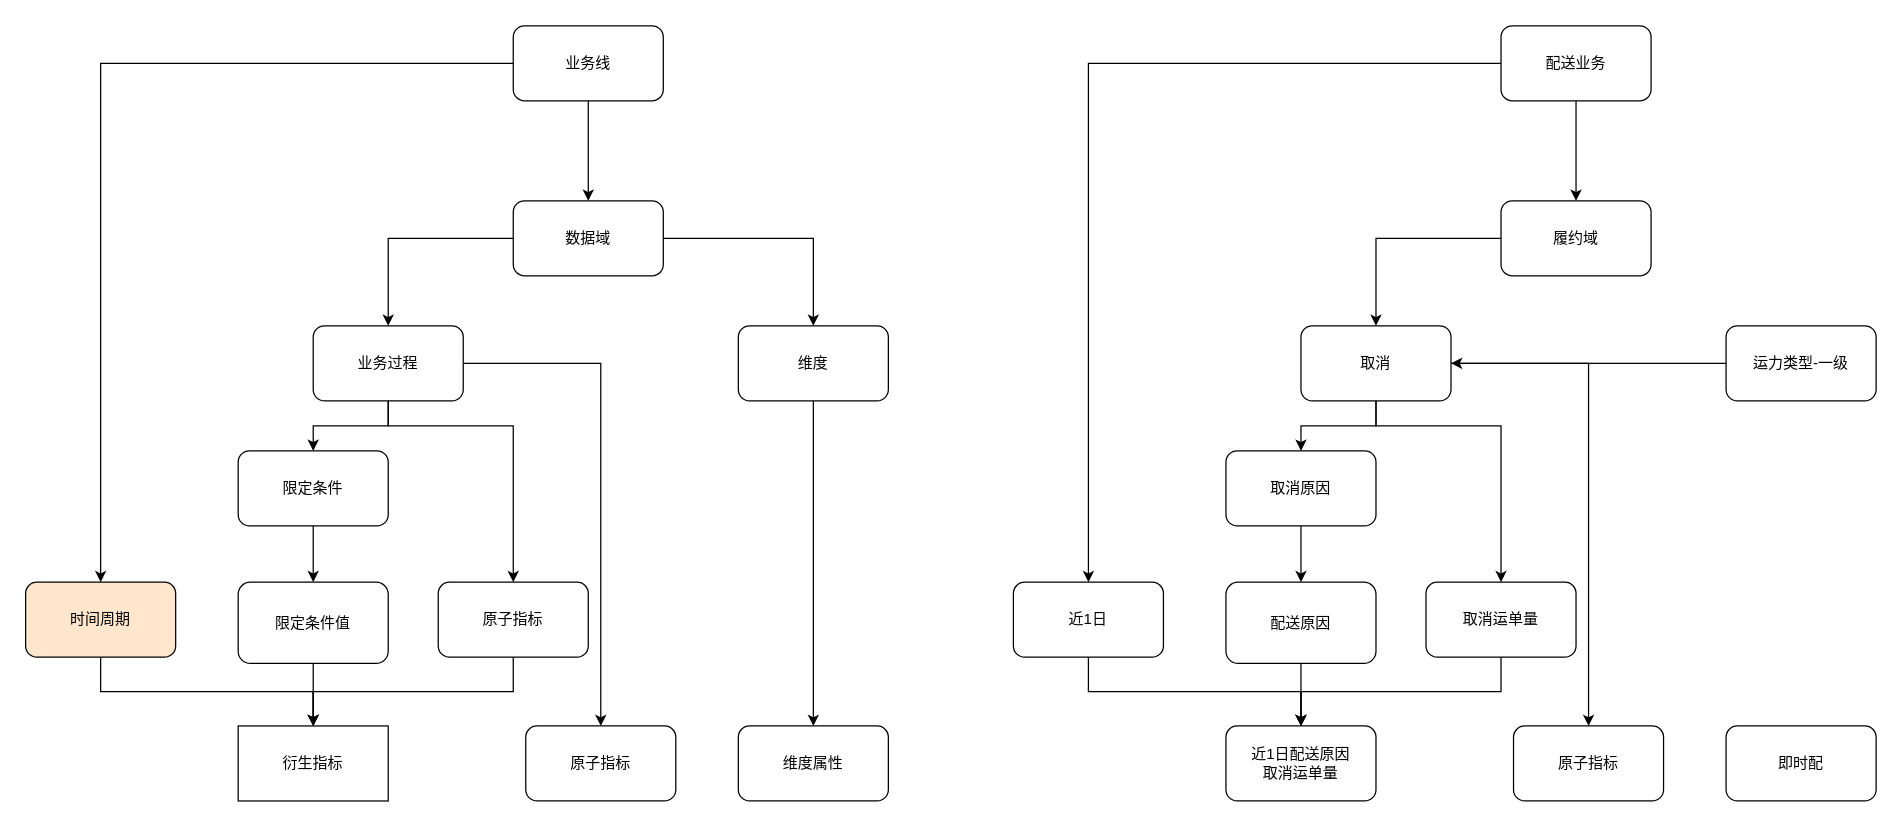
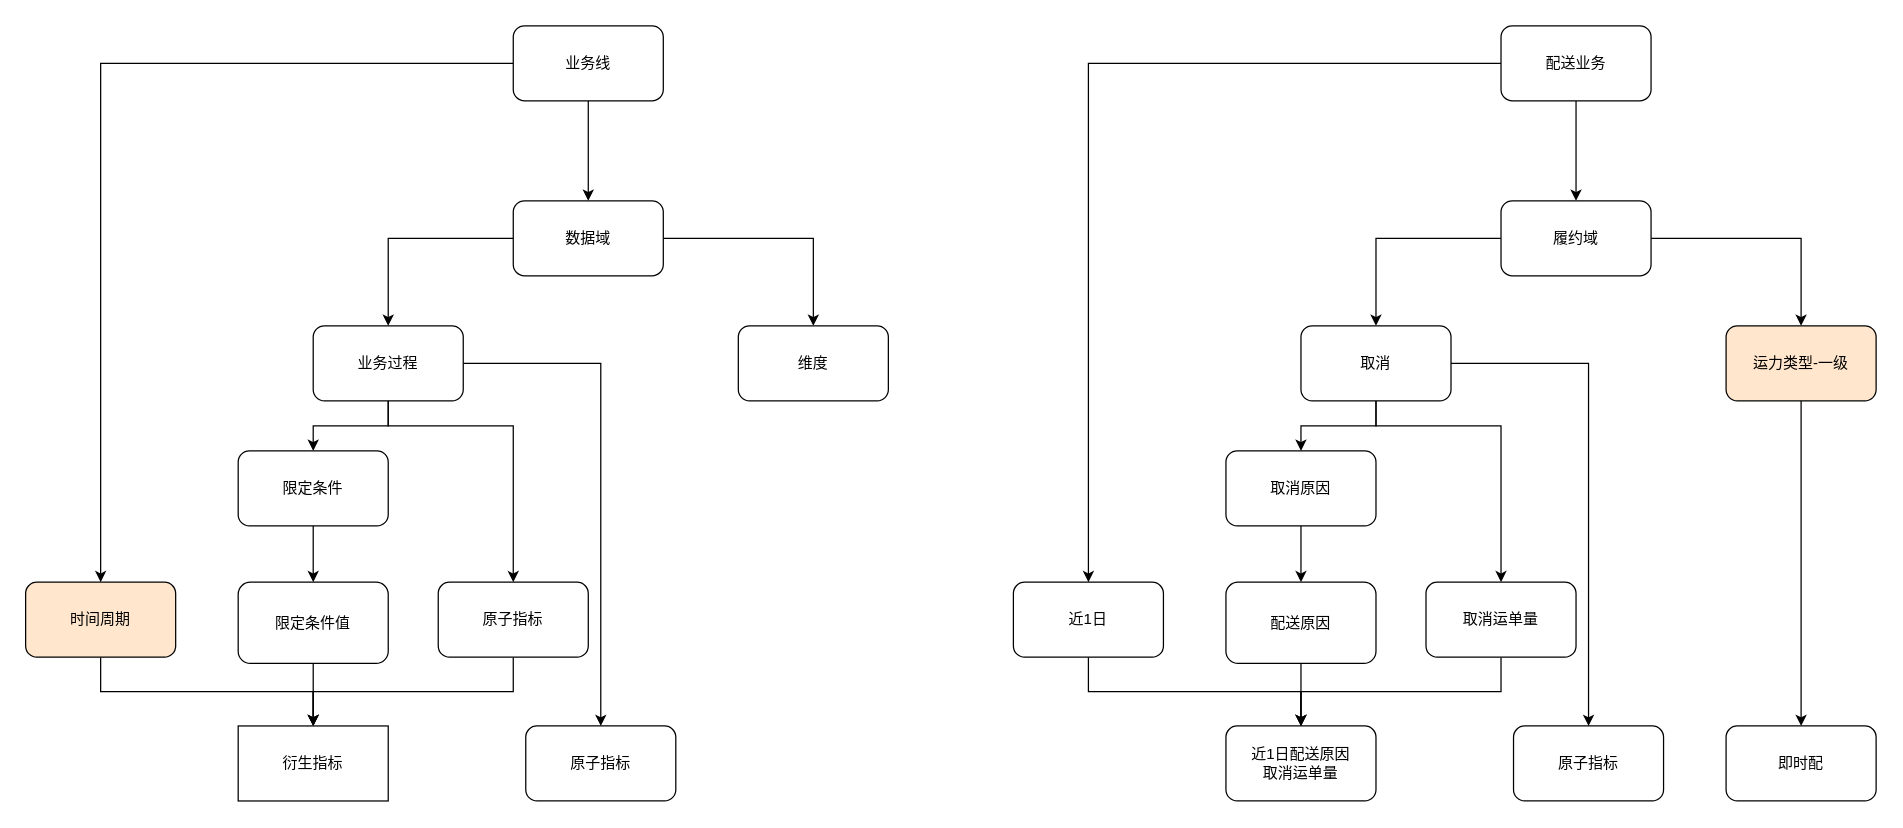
edge "履约域" -> "运力类型-一级": added
edge "运力类型-一级" -> "取消": now "运力类型-一级" -> "即时配"
node "运力类型-一级": fillcolor #ffffff -> #ffe6cc
edge "维度" -> "维度属性": removed
node "维度属性": removed
